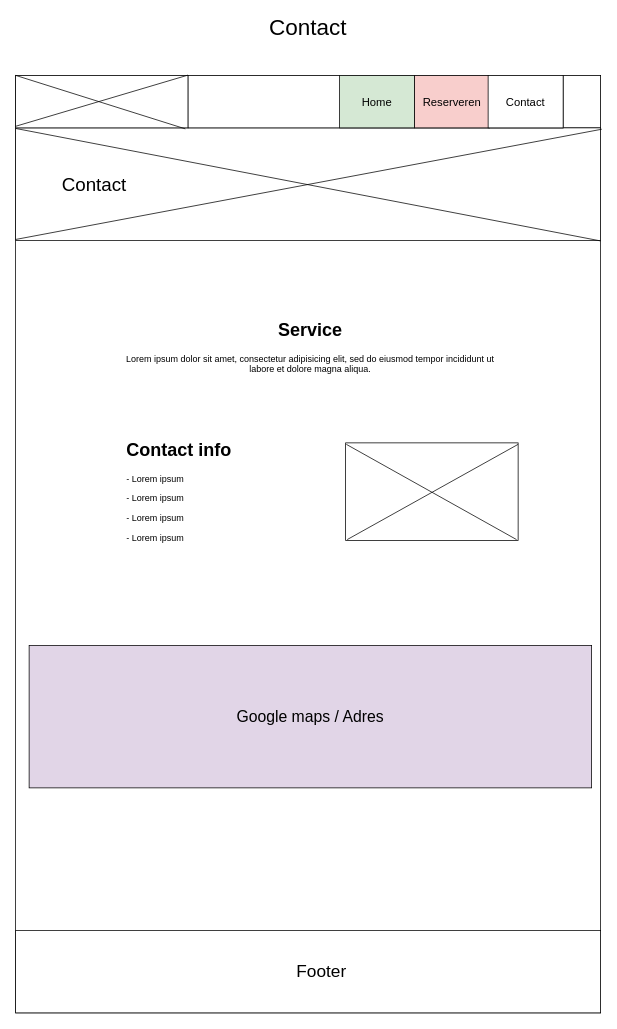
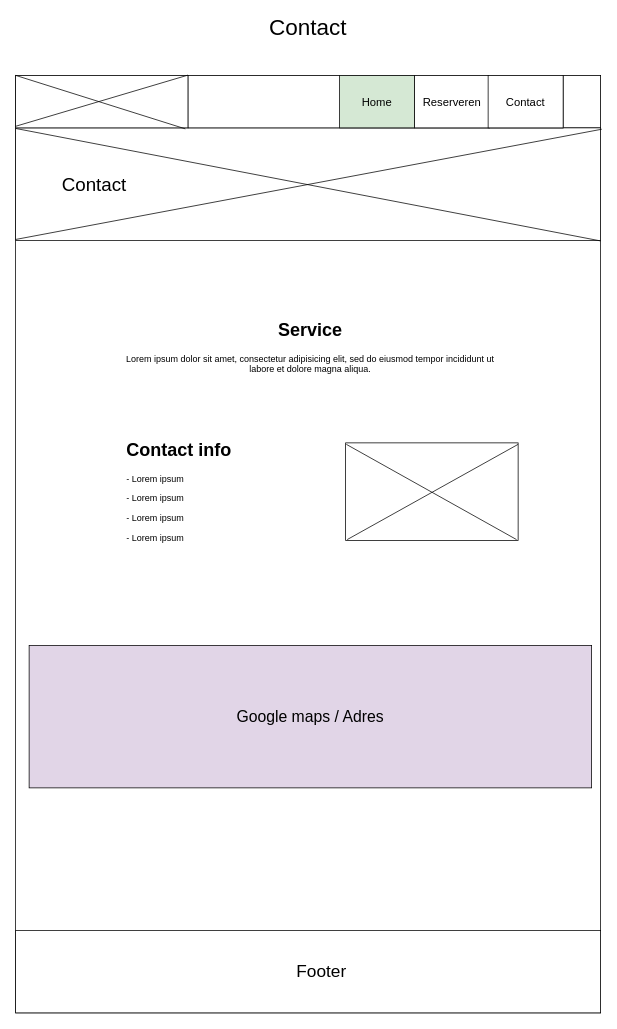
node "Reserveren": fillcolor #f8cecc -> #ffffff
